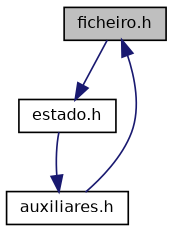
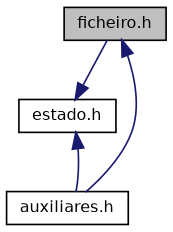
edge "estado.h" -> "auxiliares.h": reversed
